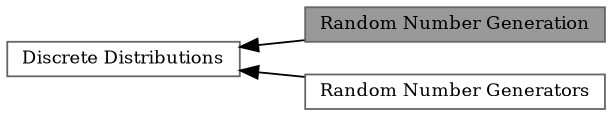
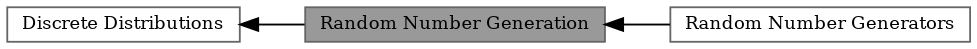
edge "Random Number Generators" -> "Discrete Distributions": now "Random Number Generators" -> "Random Number Generation"
